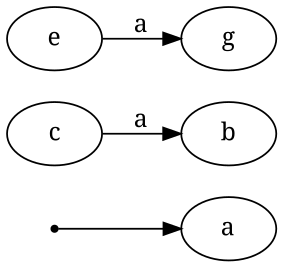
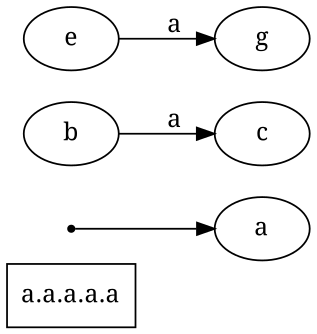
edge "c" -> "b": reversed
node "a.a.a.a.a": added
